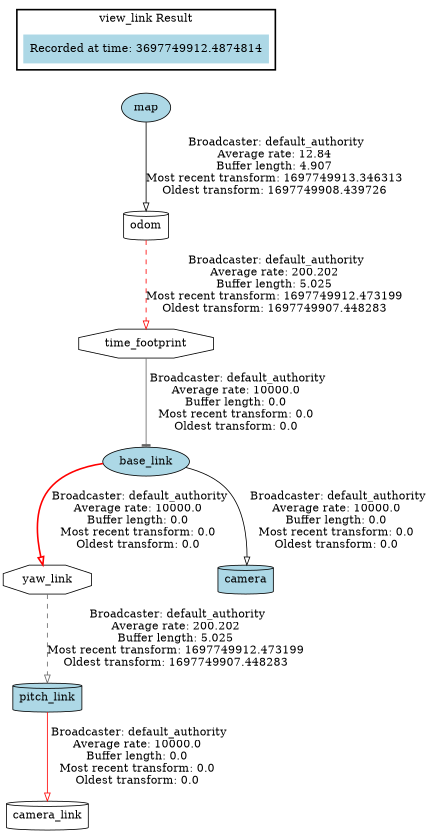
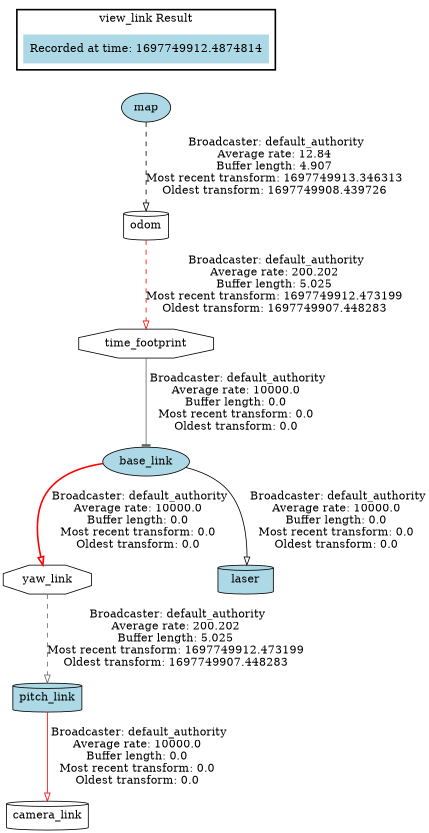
node "Recorded at time: 3697749912.4874814": label "Recorded at time: 3697749912.4874814" -> "Recorded at time: 1697749912.4874814"
edge "map" -> "odom": style solid -> dashed
node "camera": label "camera" -> "laser"
